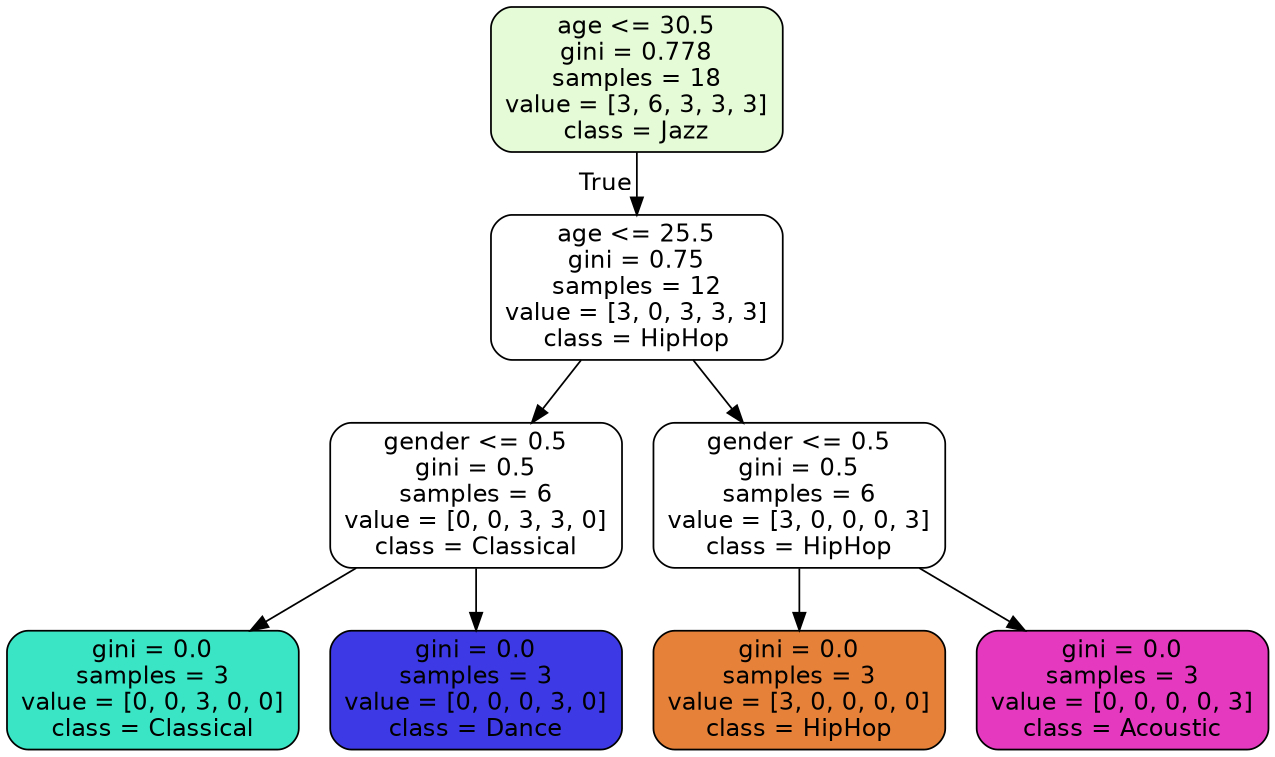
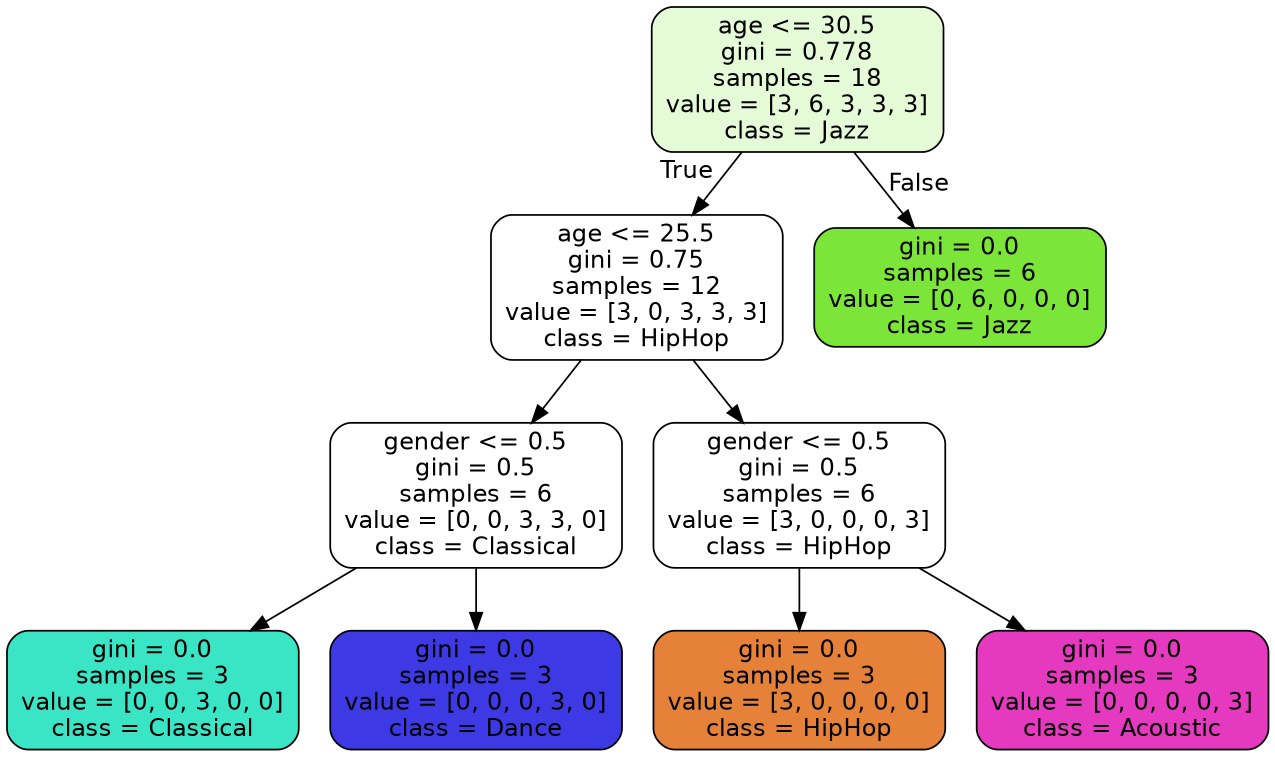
node "gini = 0.0 samples = 6 value = [0, 6, 0, 0, 0] class = Jazz": added
